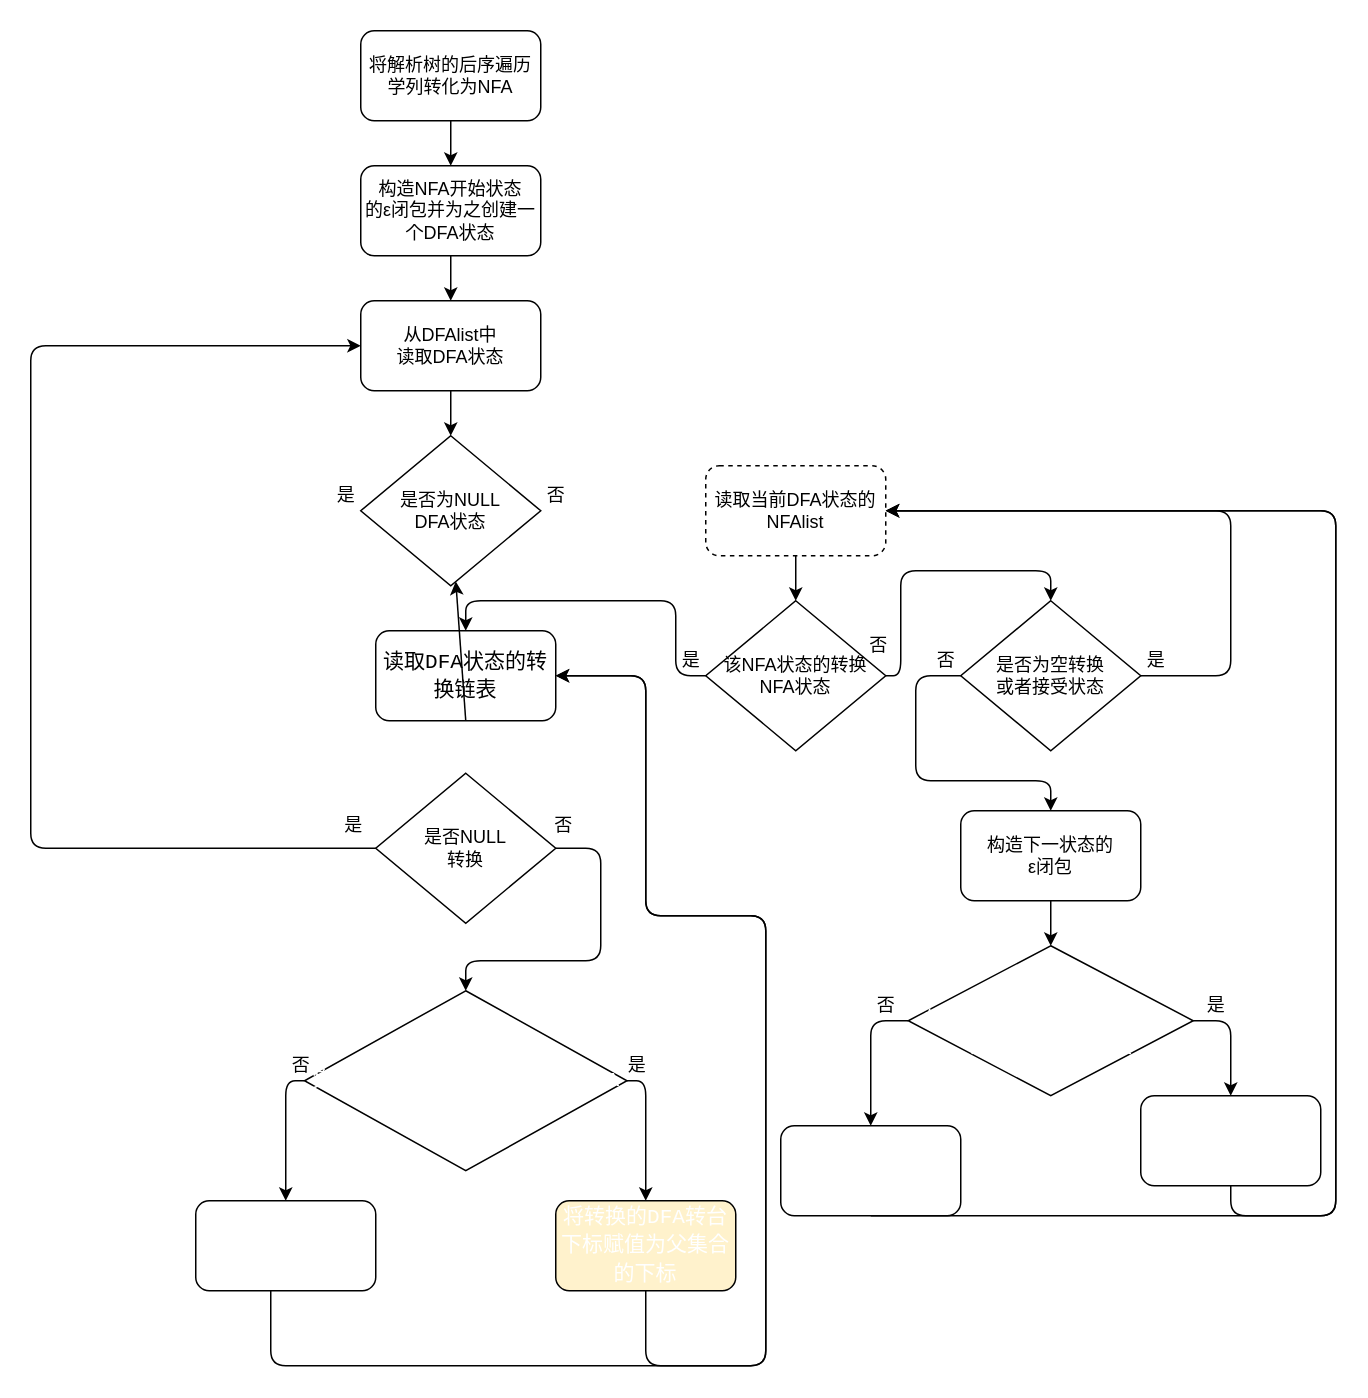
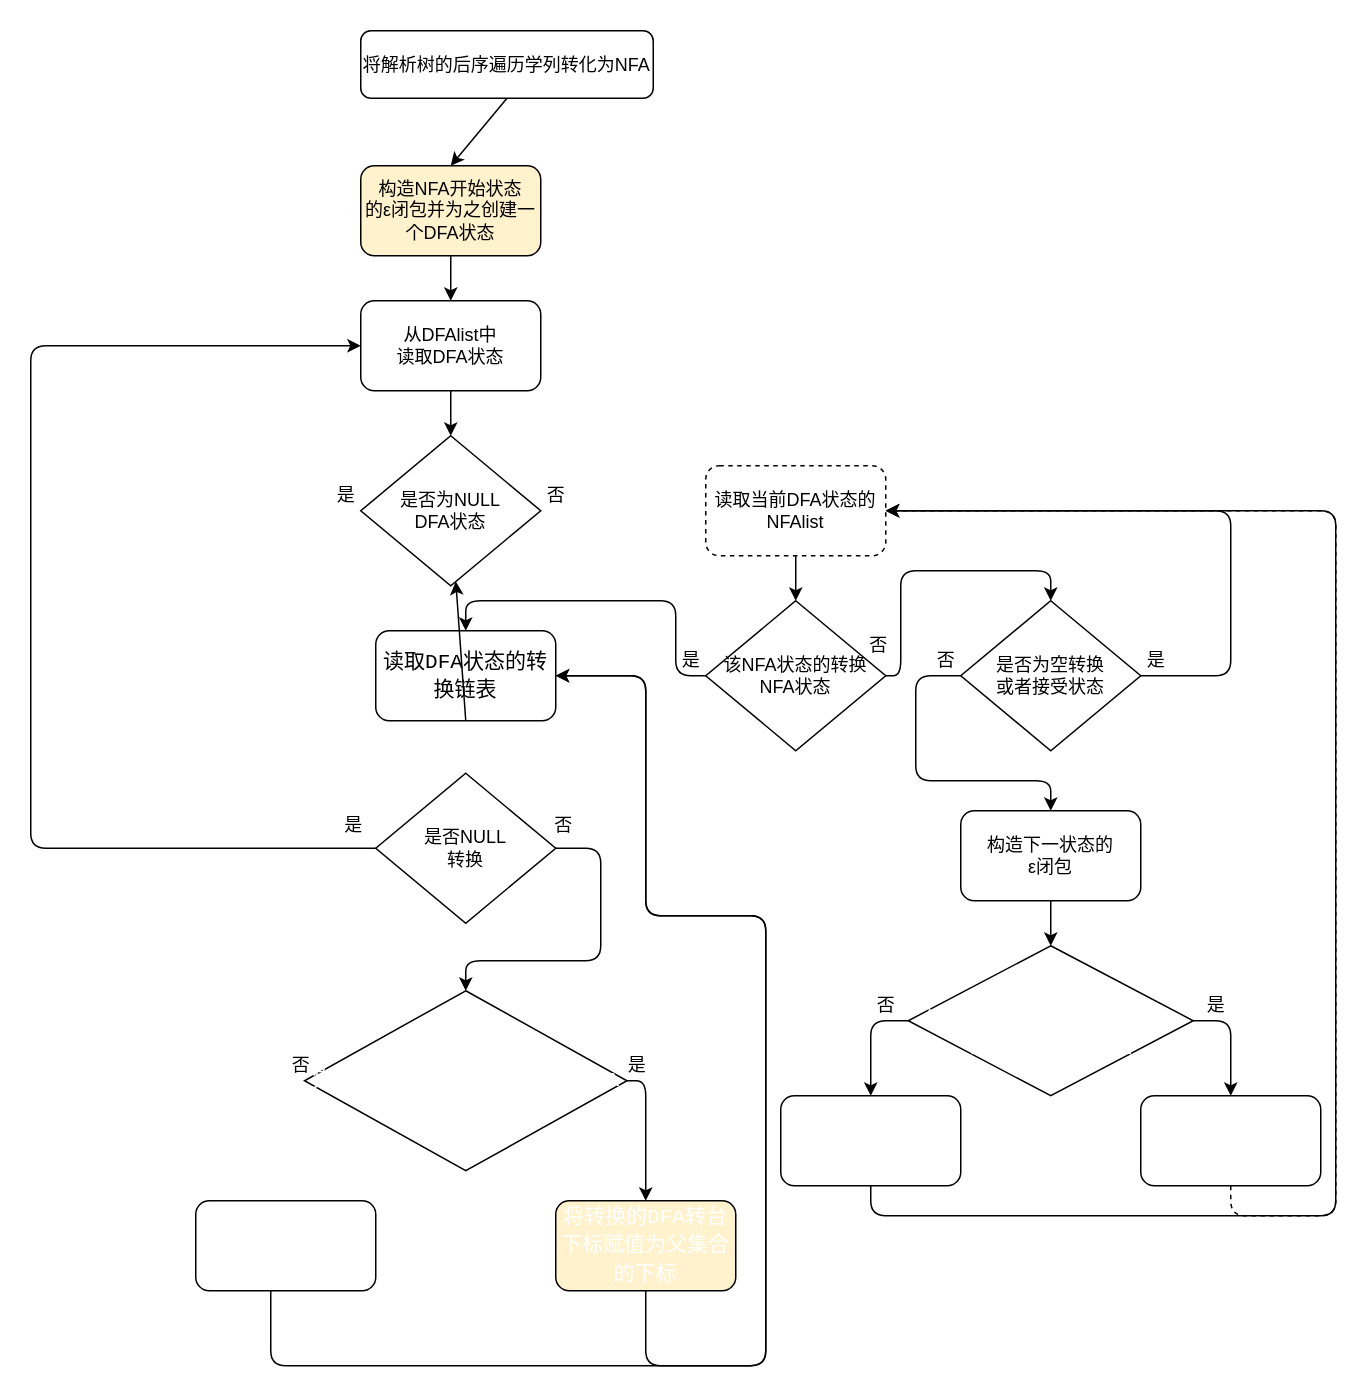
node "将解析树的后序遍历学列转化为NFA": size 180x90 -> 293x68
node "构造NFA开始状态 的ε闭包并为之创建一个DFA状态": fillcolor #ffffff -> #fff2cc
edge "是否NULL 集合是否为某一个DFA状态中NFA状态集合的子集" -> "创建一个新的 DFA 状态并加入 DFA 线性表中": removed
node "创建一个转换并将这个转换插入到转换链表的开始位置": moved (871, 1171) -> (871, 1141)
edge "把ε-闭包合并到已存在的转换中" -> "读取当前DFA状态的NFAlist": style solid -> dashed
